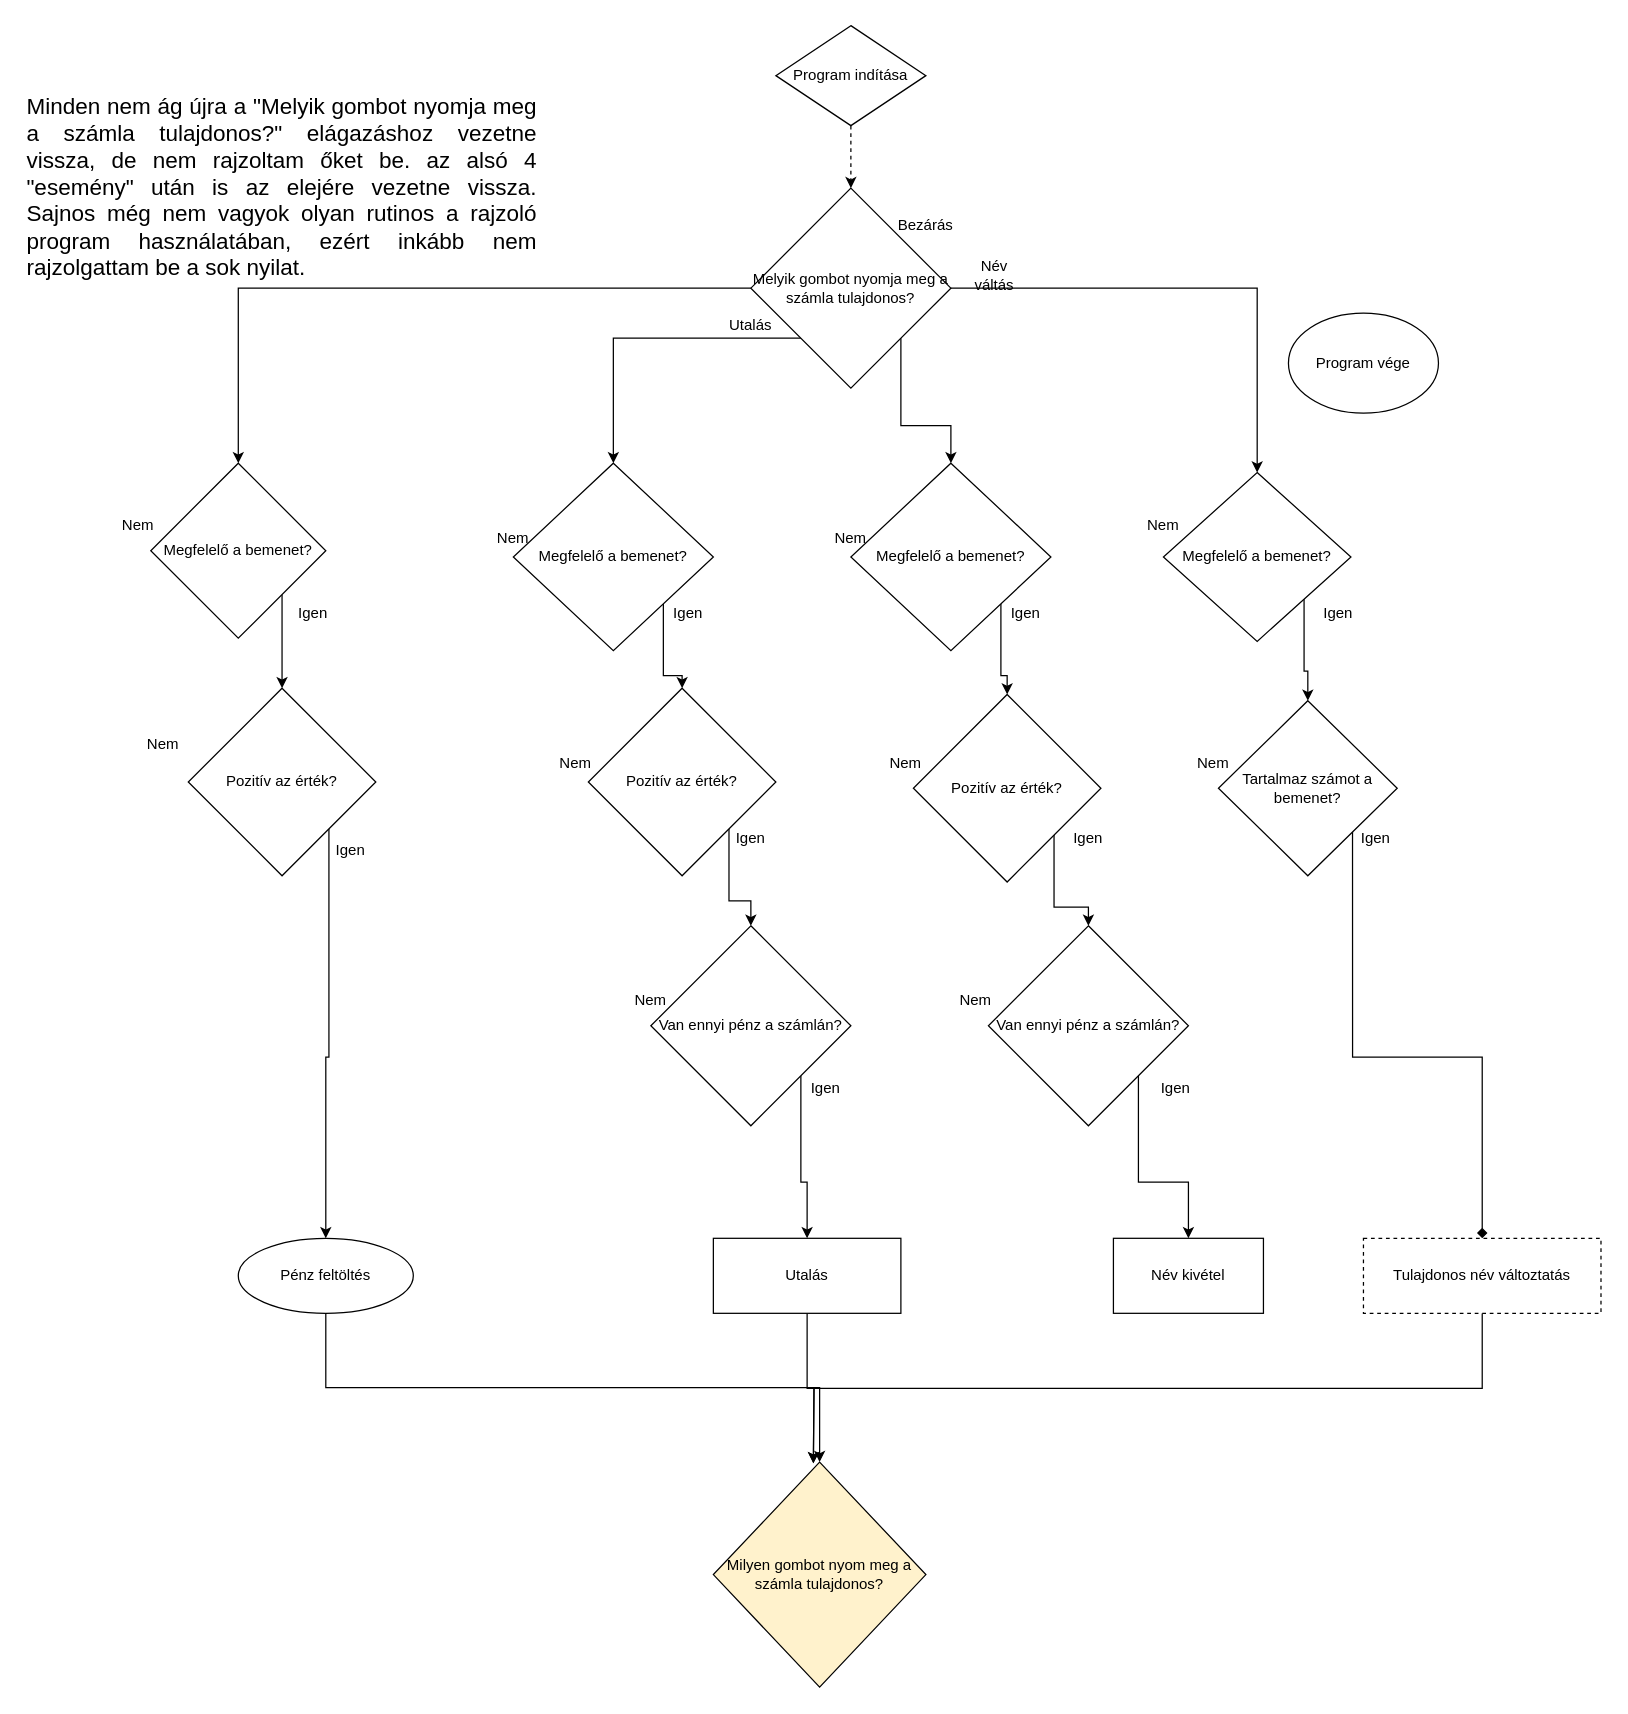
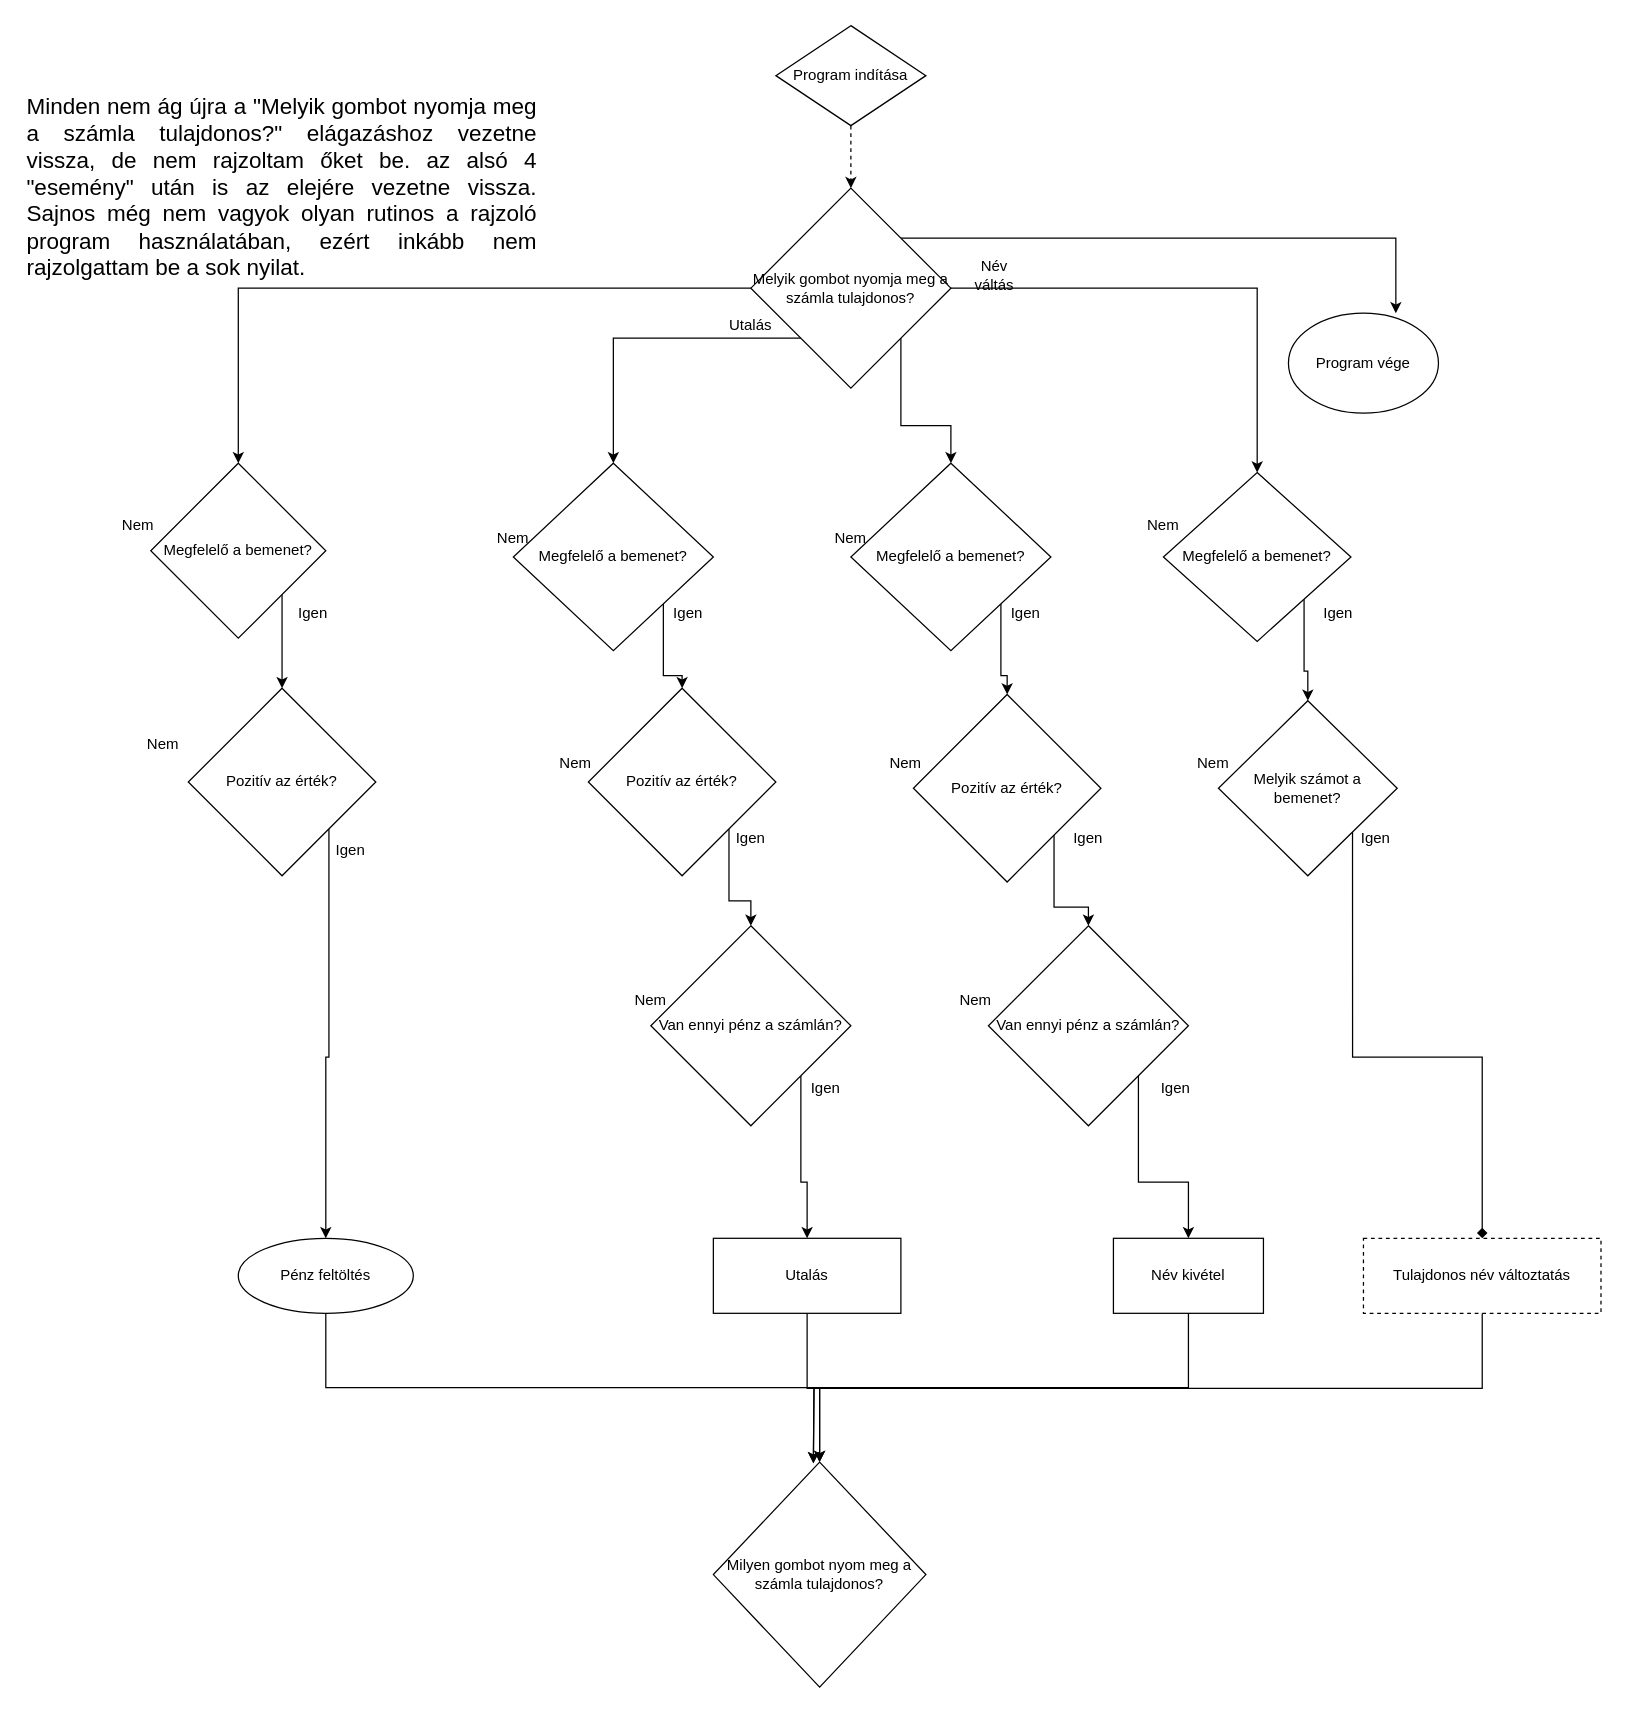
node "Bezárás": removed
edge "Melyik gombot nyomja meg a számla tulajdonos?" -> "Program vége": added
node "Tartalmaz számot a bemenet?": label "Tartalmaz számot a bemenet?" -> "Melyik számot a bemenet?"
edge "Név kivétel" -> "Milyen gombot nyom meg a számla tulajdonos?": added
node "Milyen gombot nyom meg a számla tulajdonos?": fillcolor #fff2cc -> #ffffff
